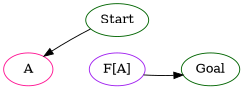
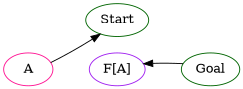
edge "Start" -> "A": reversed
edge "F[A]" -> "Goal": reversed
